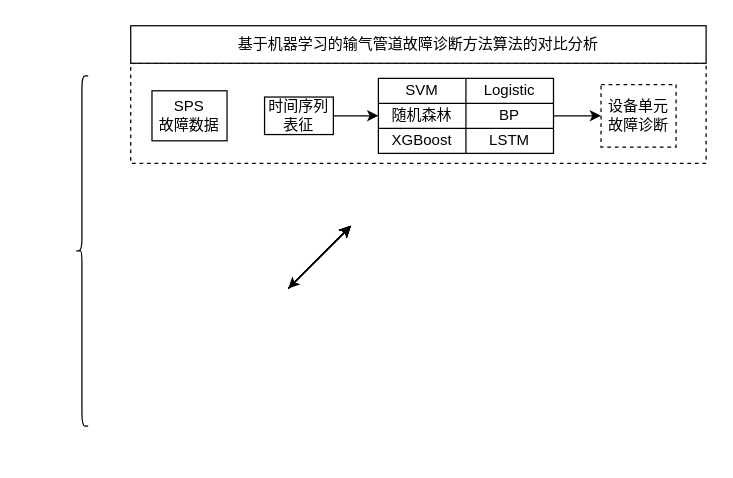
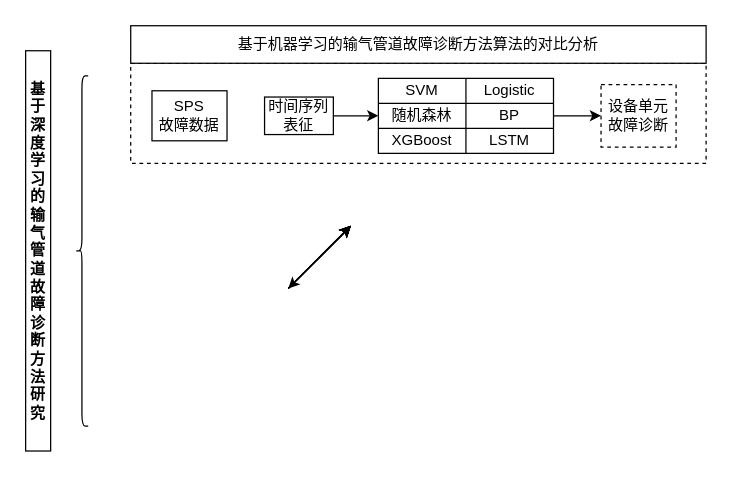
node "基于深度学习的输气管道故障诊断方法研究": added
